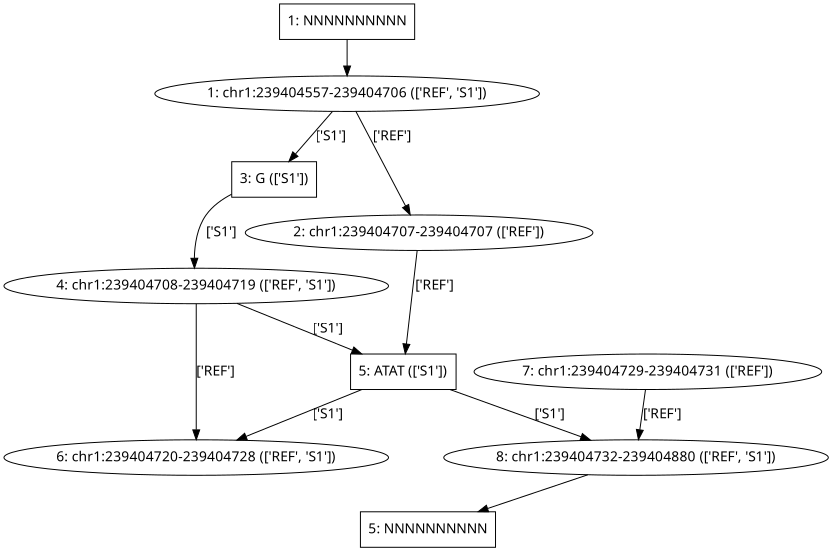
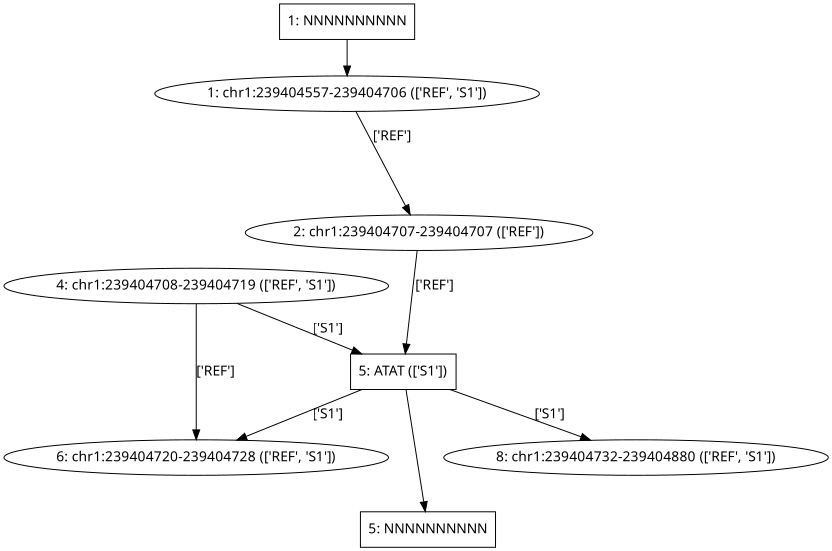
node "3: G (['S1'])": removed
node "7: chr1:239404729-239404731 (['REF'])": removed
edge "8: chr1:239404732-239404880 (['REF', 'S1'])" -> "5: NNNNNNNNNN": now "5: ATAT (['S1'])" -> "5: NNNNNNNNNN"
